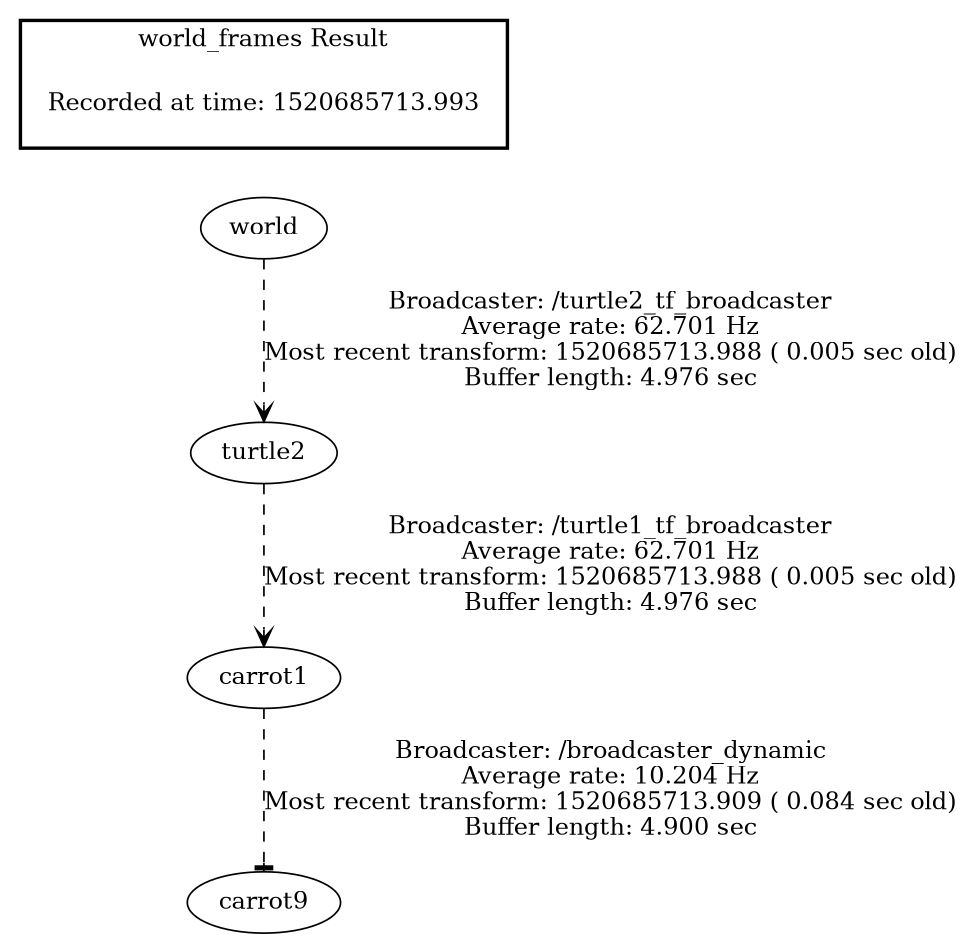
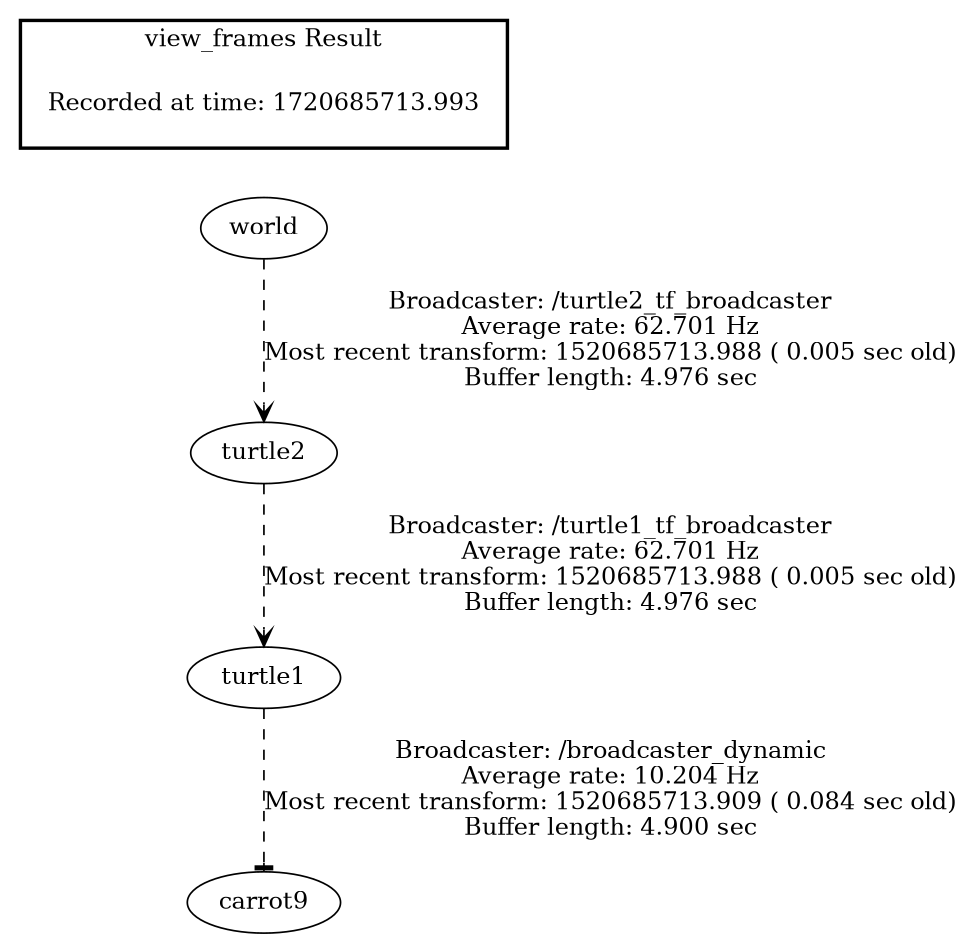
cluster "world_frames Result": label "world_frames Result" -> "view_frames Result"
node "Recorded at time: 1520685713.993": label "Recorded at time: 1520685713.993" -> "Recorded at time: 1720685713.993"
node "carrot1": label "carrot1" -> "turtle1"
